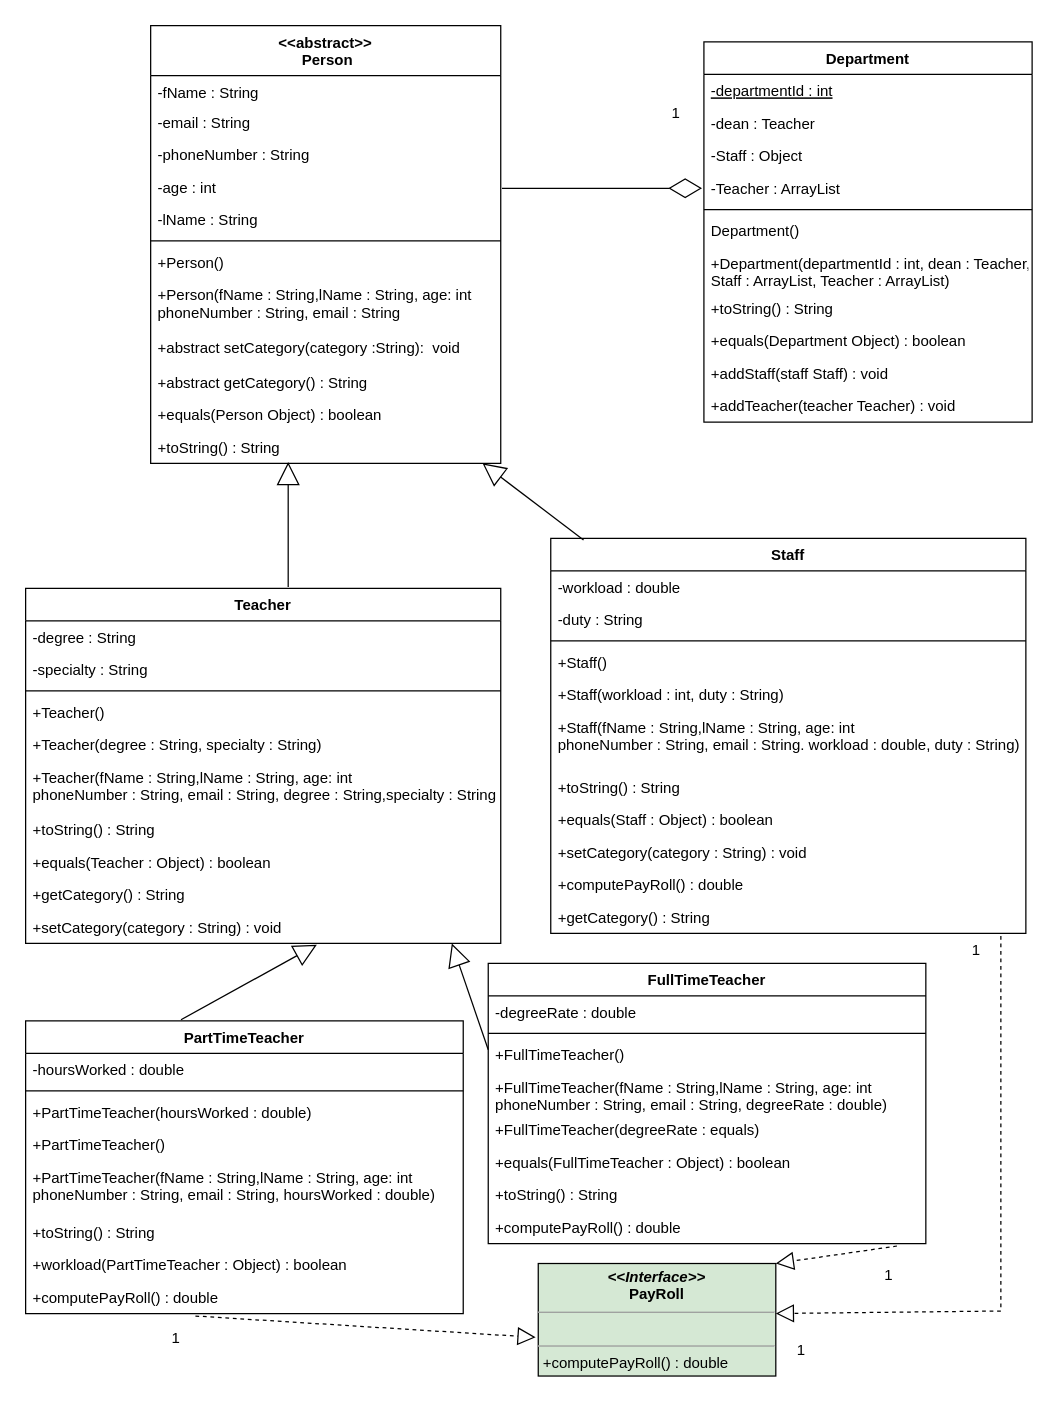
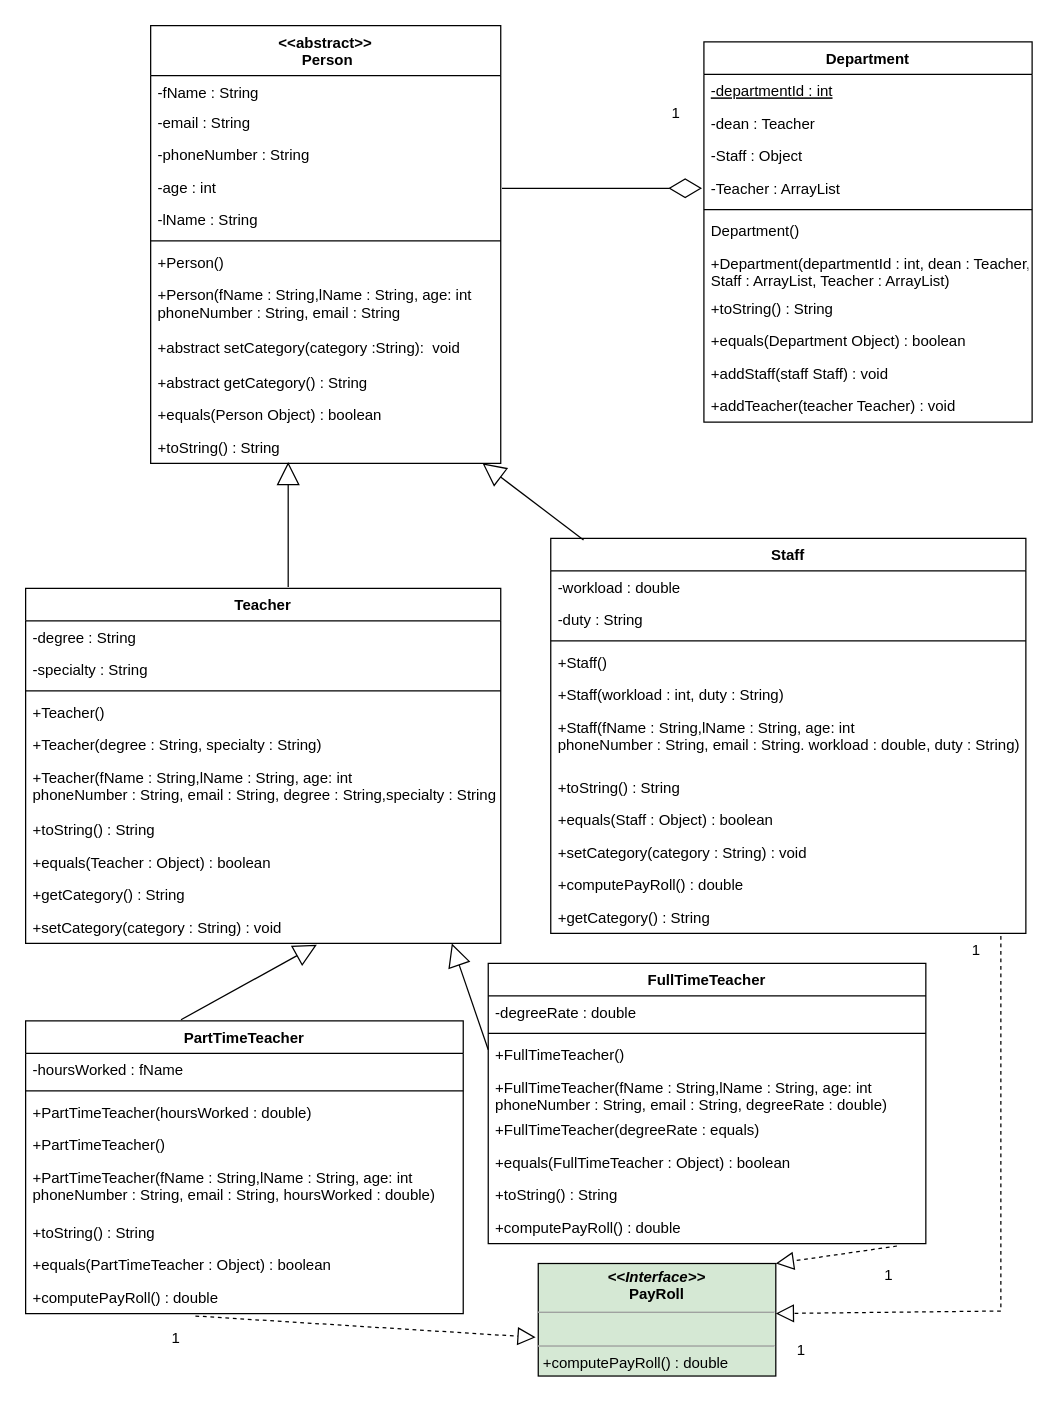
node "-hoursWorked : double": label "-hoursWorked : double" -> "-hoursWorked : fName"
node "+workload(PartTimeTeacher : Object) : boolean": label "+workload(PartTimeTeacher : Object) : boolean" -> "+equals(PartTimeTeacher : Object) : boolean"
